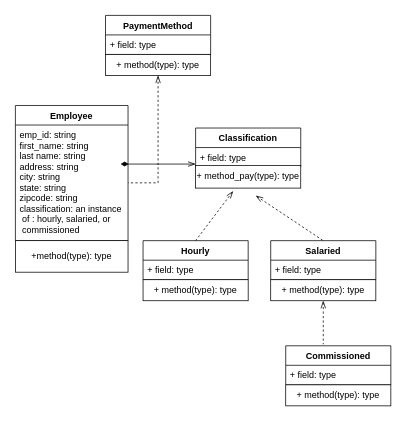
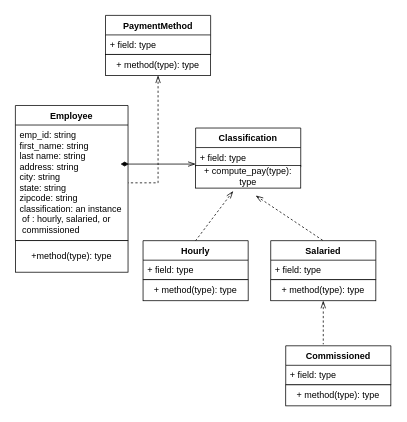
node "+ method_pay(type): type": label "+ method_pay(type): type" -> "+ compute_pay(type): type"
